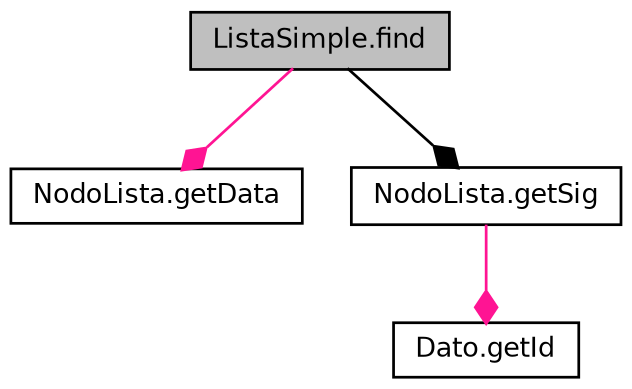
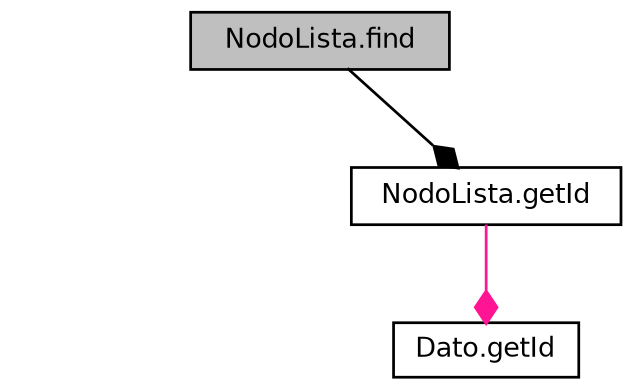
node "ListaSimple.find": label "ListaSimple.find" -> "NodoLista.find"
node "NodoLista.getData": removed
node "NodoLista.getSig": label "NodoLista.getSig" -> "NodoLista.getId"
